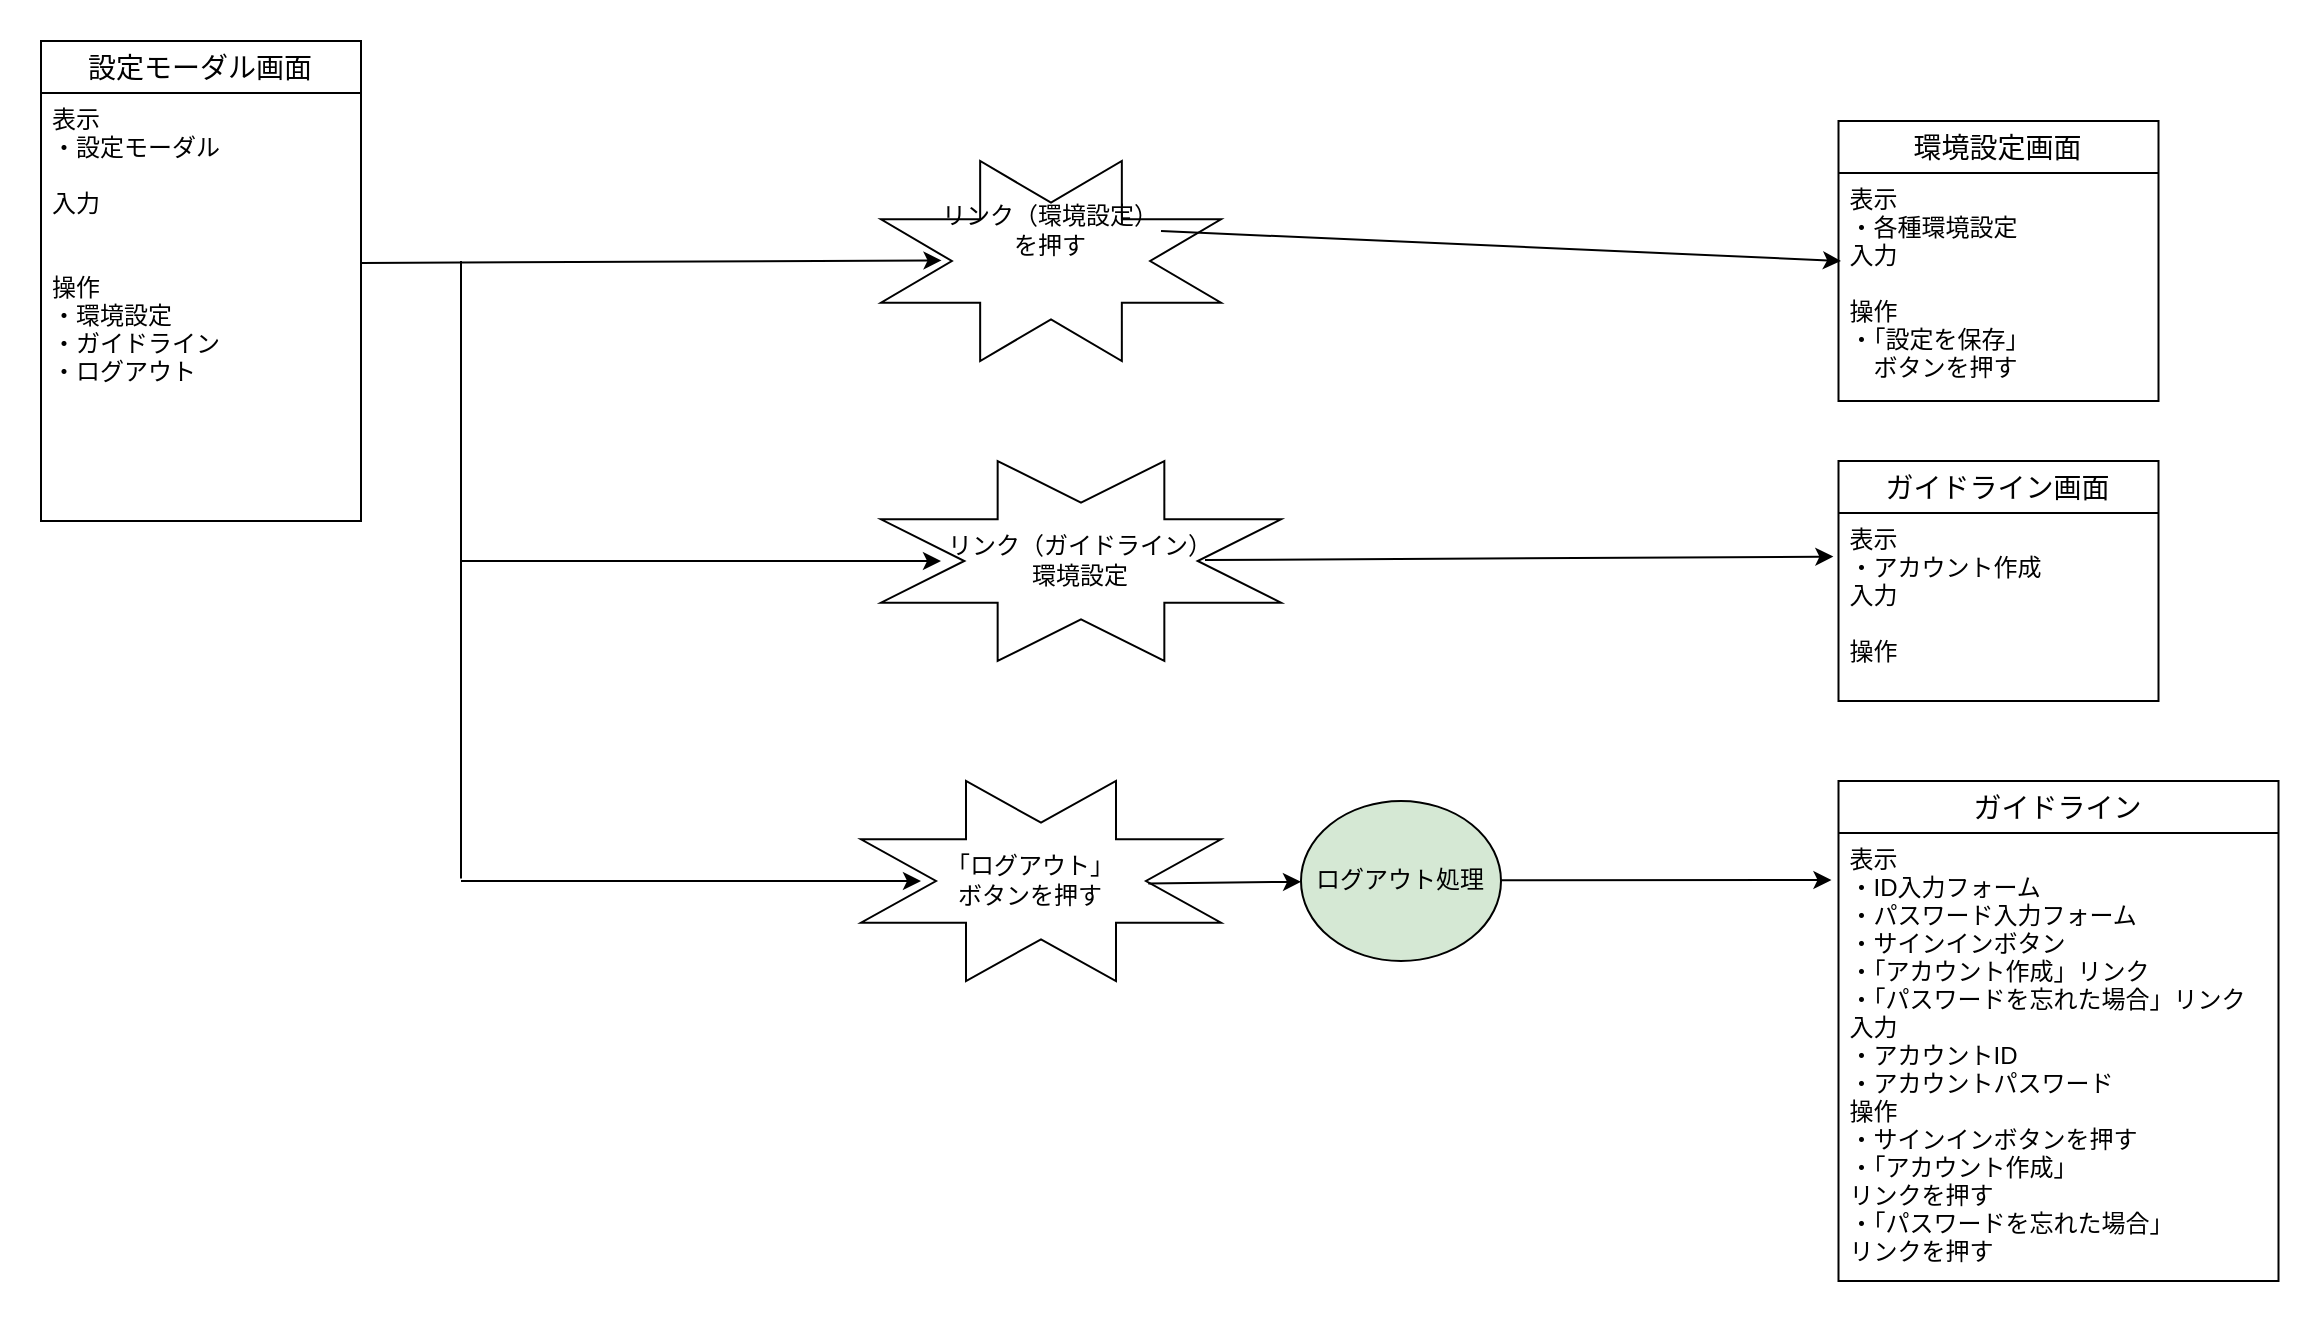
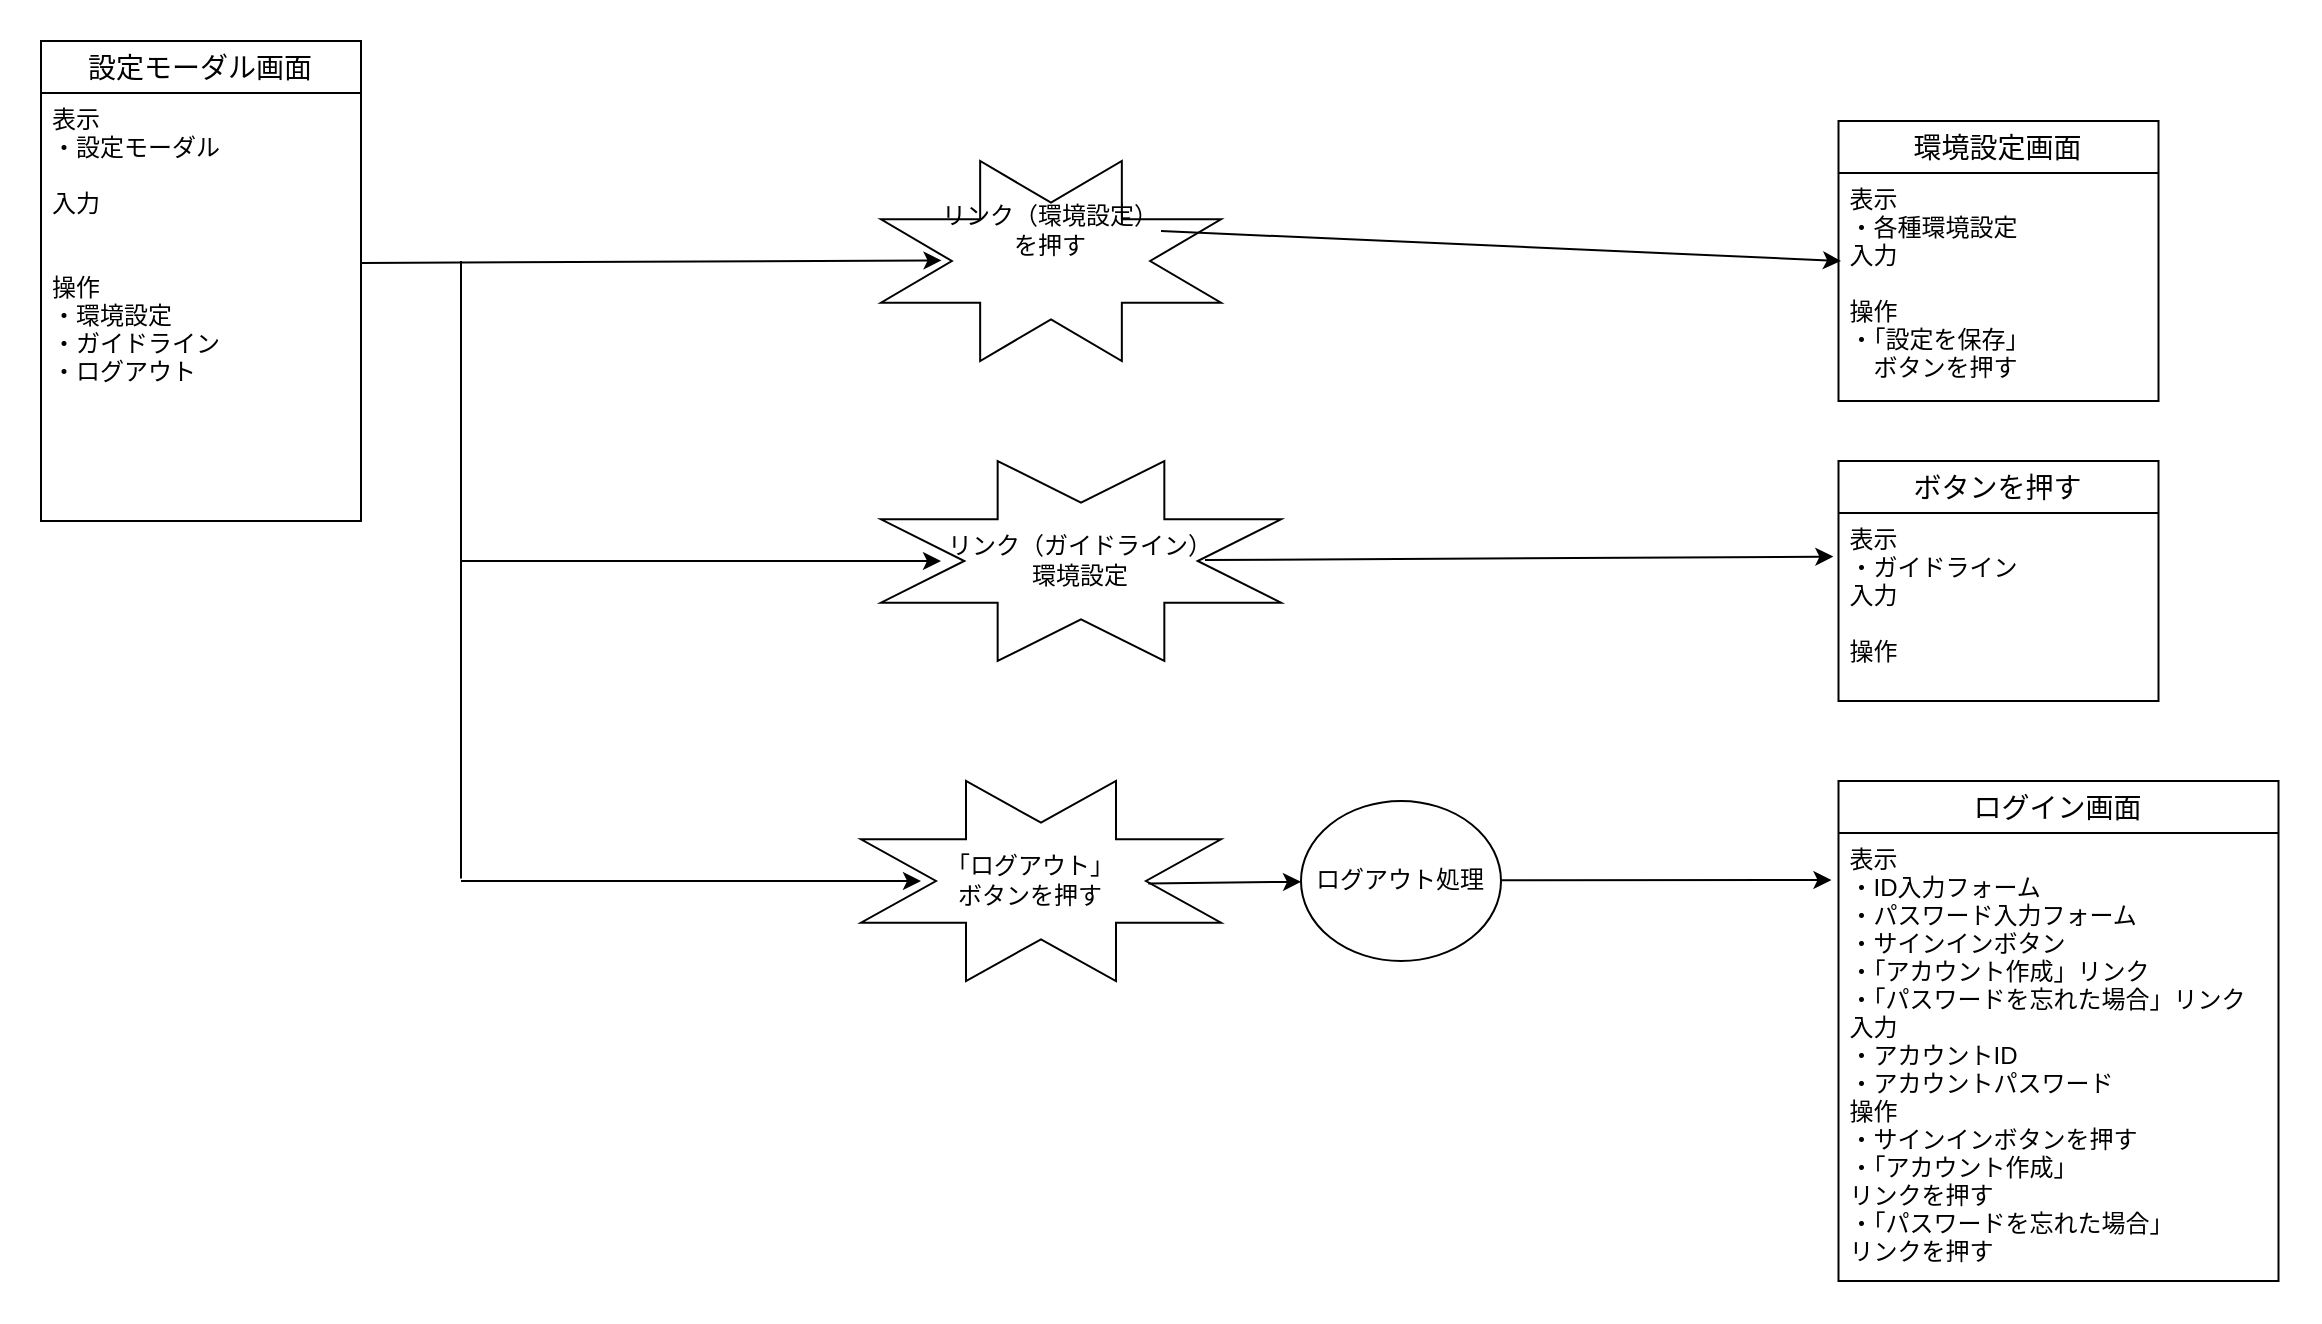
node "ガイドライン画面": label "ガイドライン画面" -> "ボタンを押す"
node "表示 ・アカウント作成 入力 操作": label "表示 ・アカウント作成 入力 操作" -> "表示 ・ガイドライン 入力 操作"
node "ガイドライン": label "ガイドライン" -> "ログイン画面"
node "ログアウト処理": fillcolor #d5e8d4 -> #ffffff
